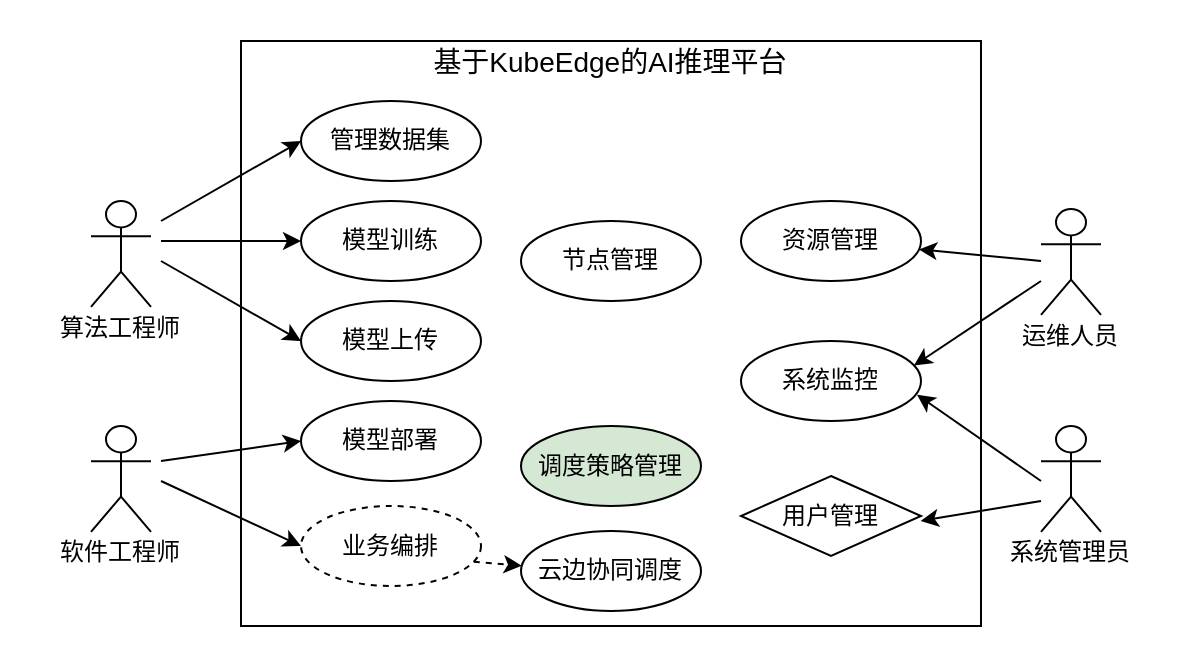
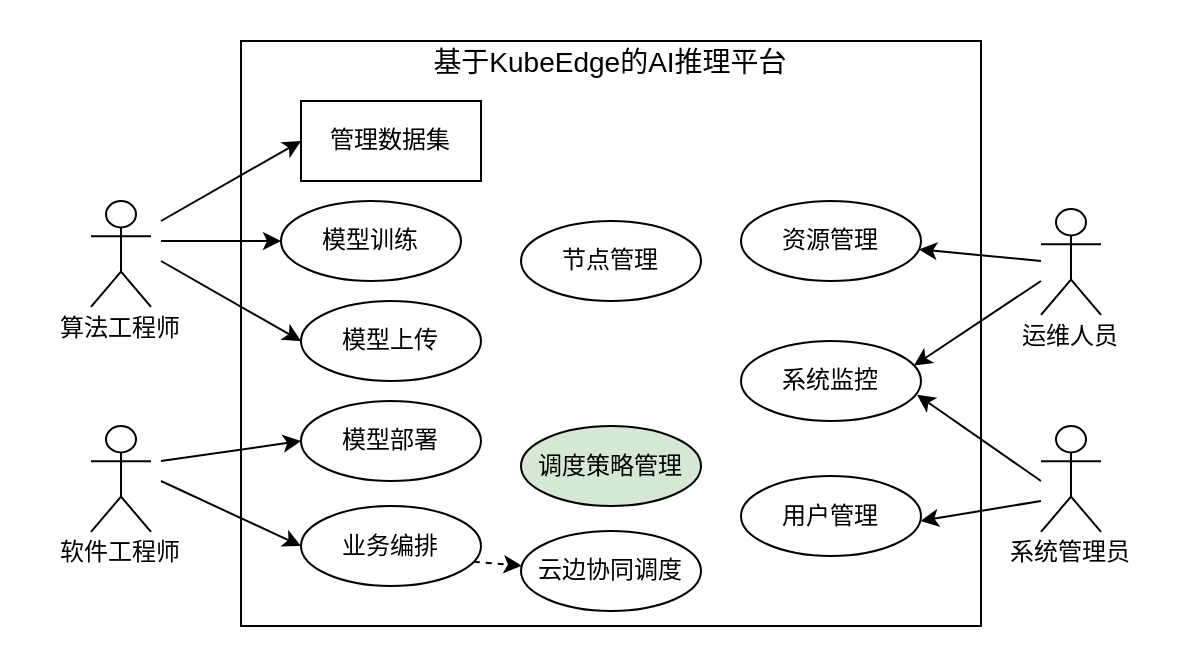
node "管理数据集": shape ellipse -> rectangle
node "模型训练": moved (391, 241) -> (371, 241)
node "用户管理": shape diamond -> ellipse
node "业务编排": style dashed -> solid
